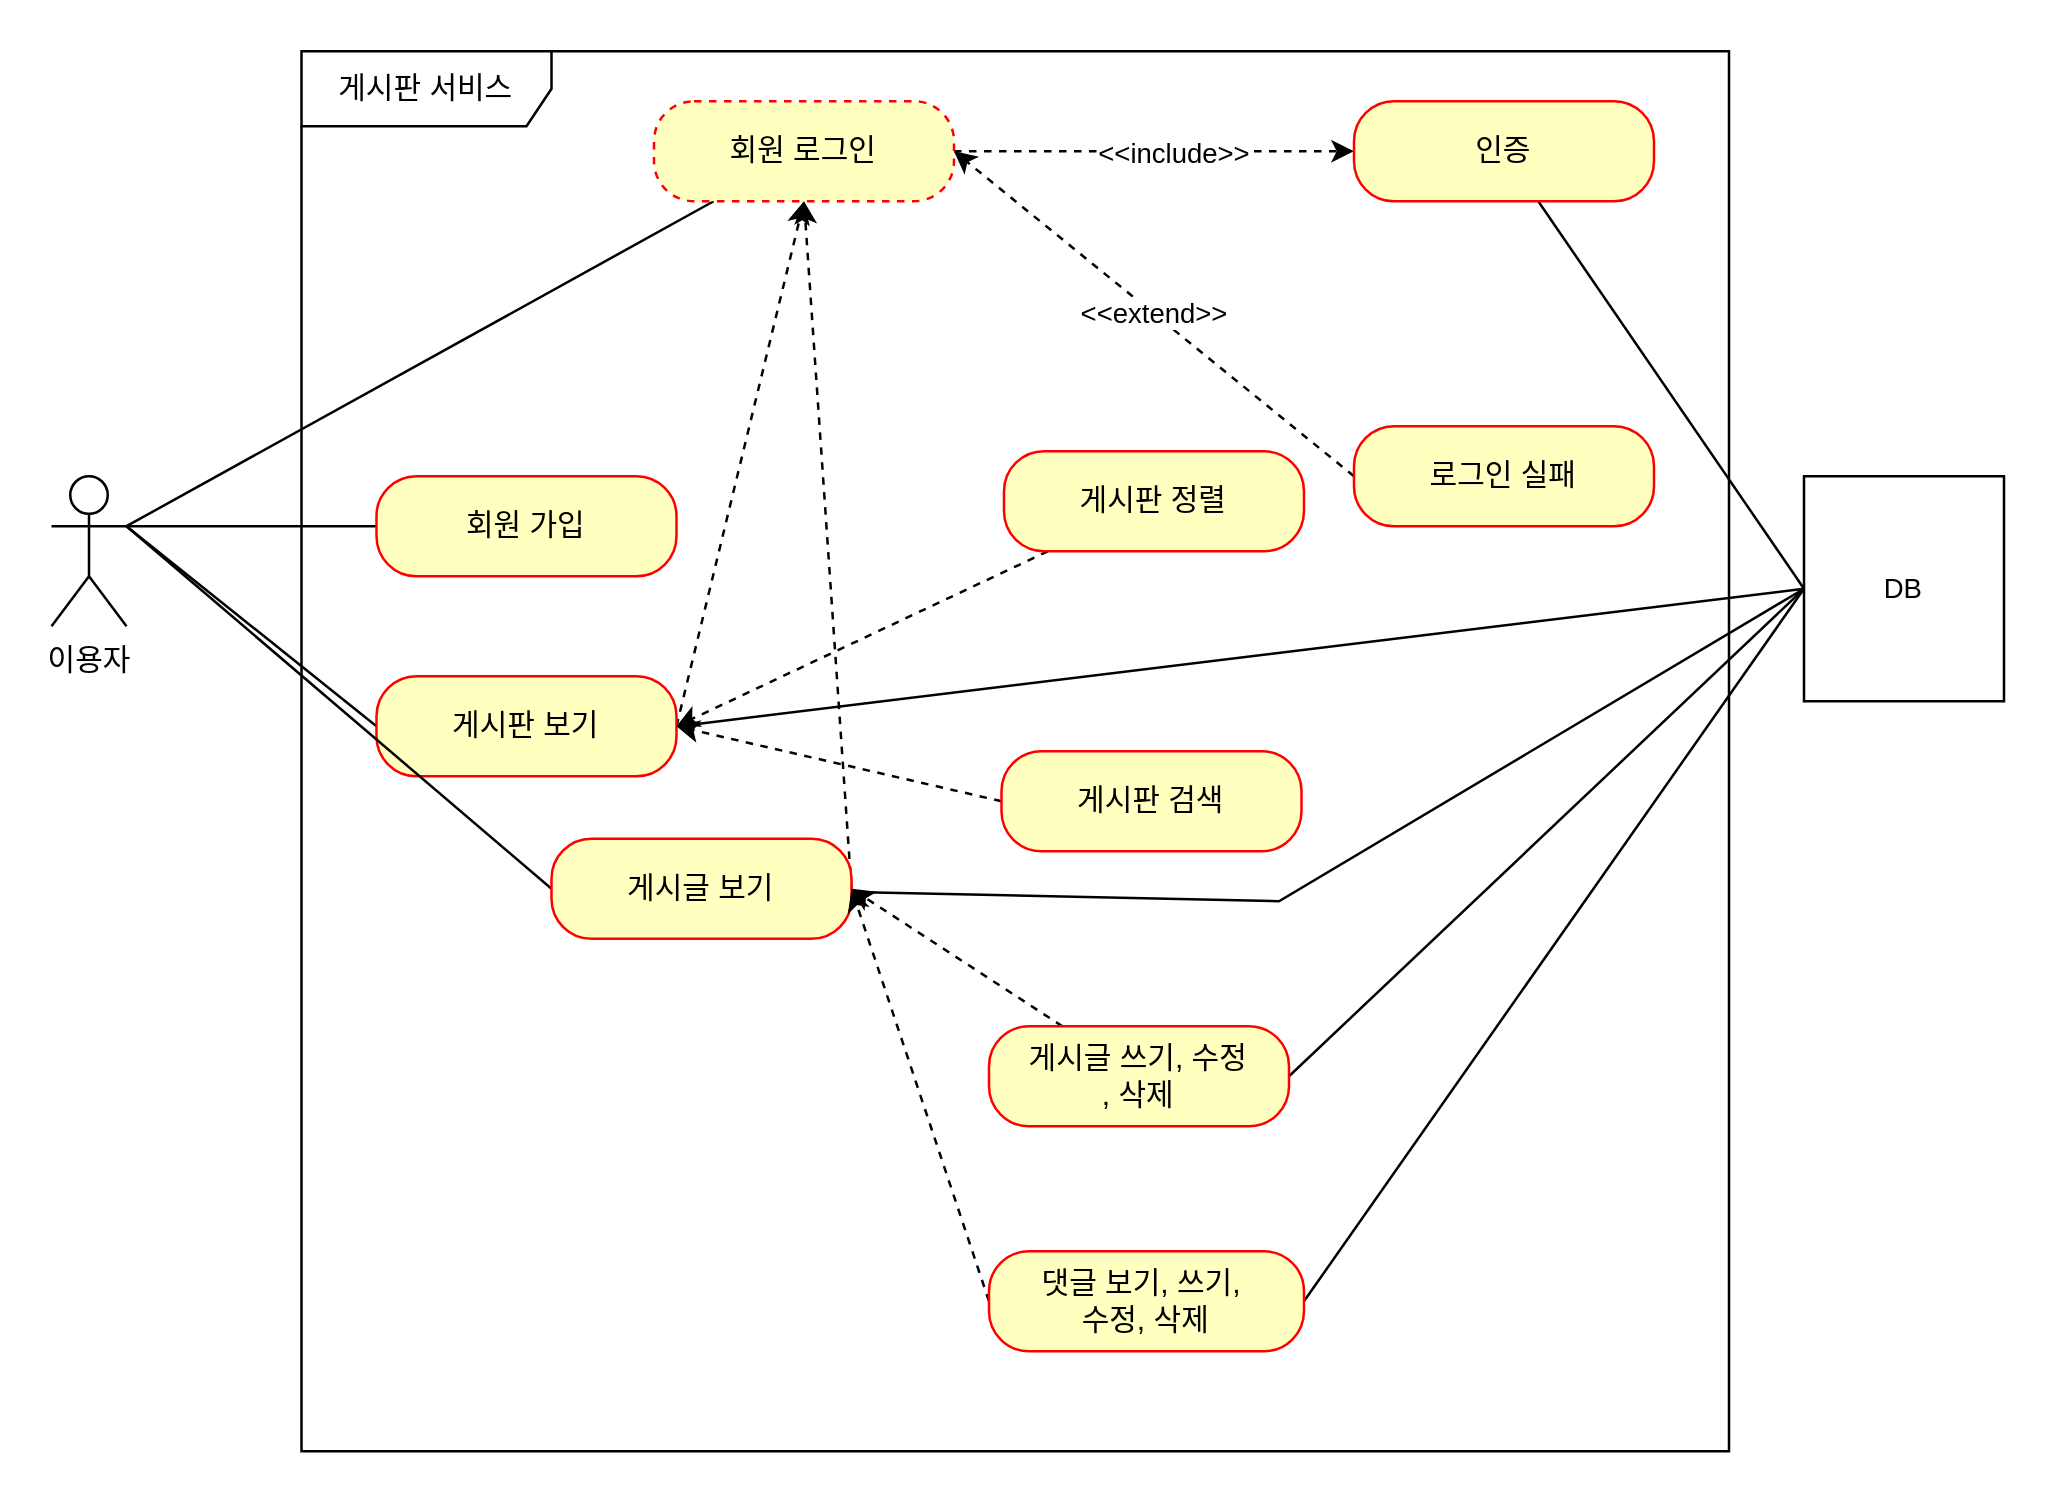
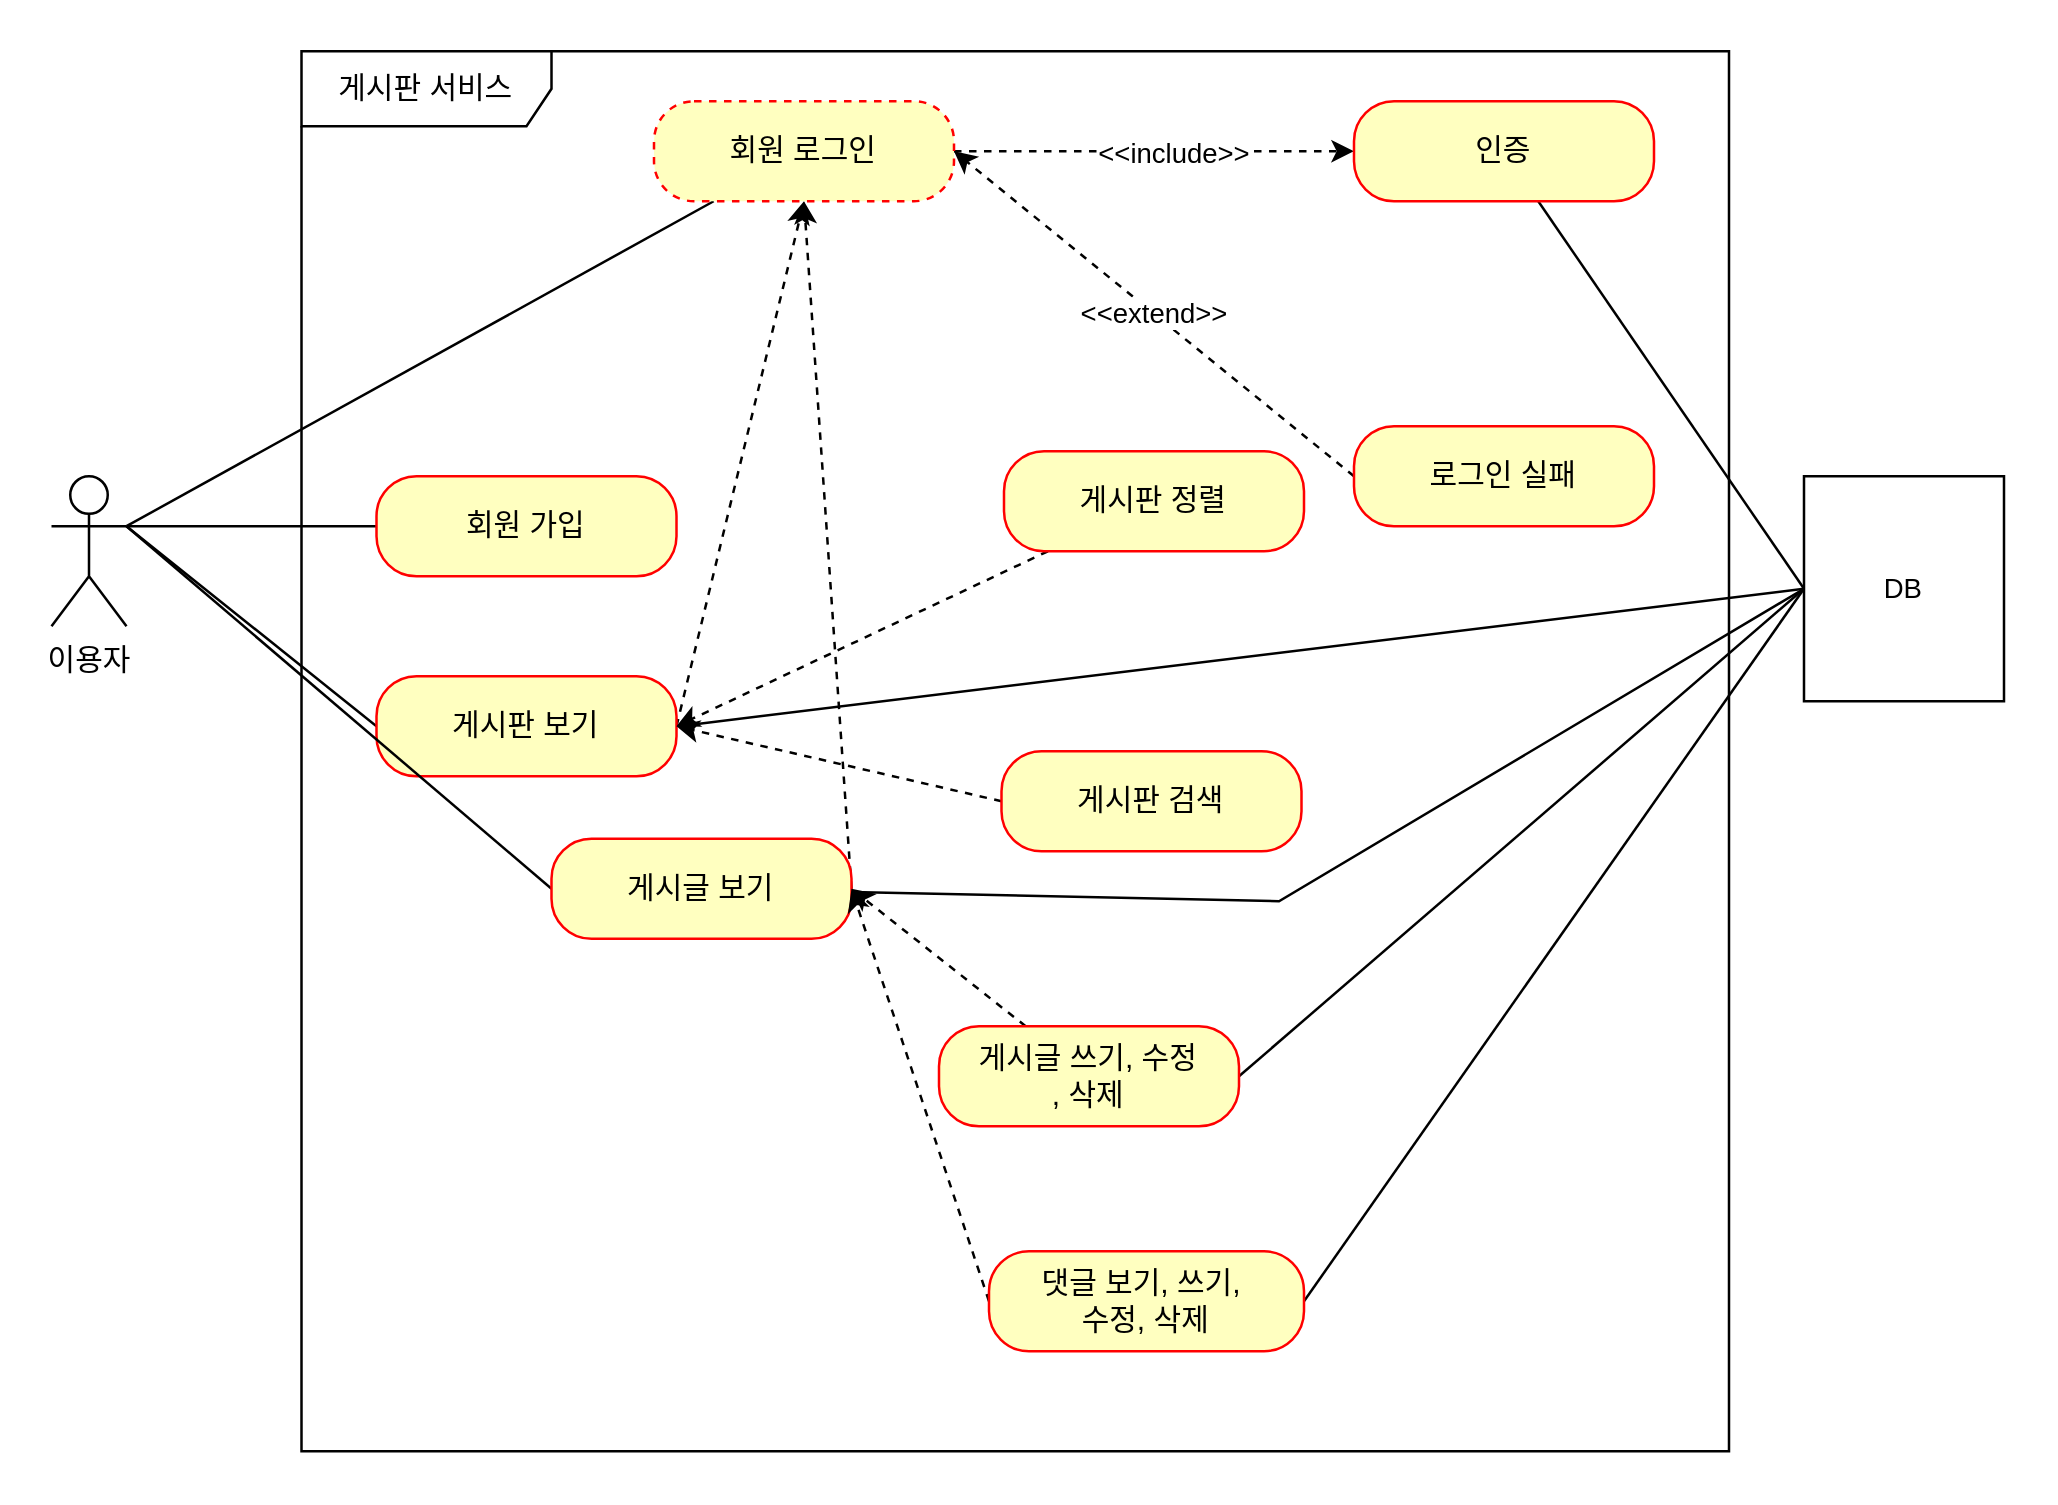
node "게시글 쓰기, 수정 , 삭제": moved (1139, 1076) -> (1089, 1076)
